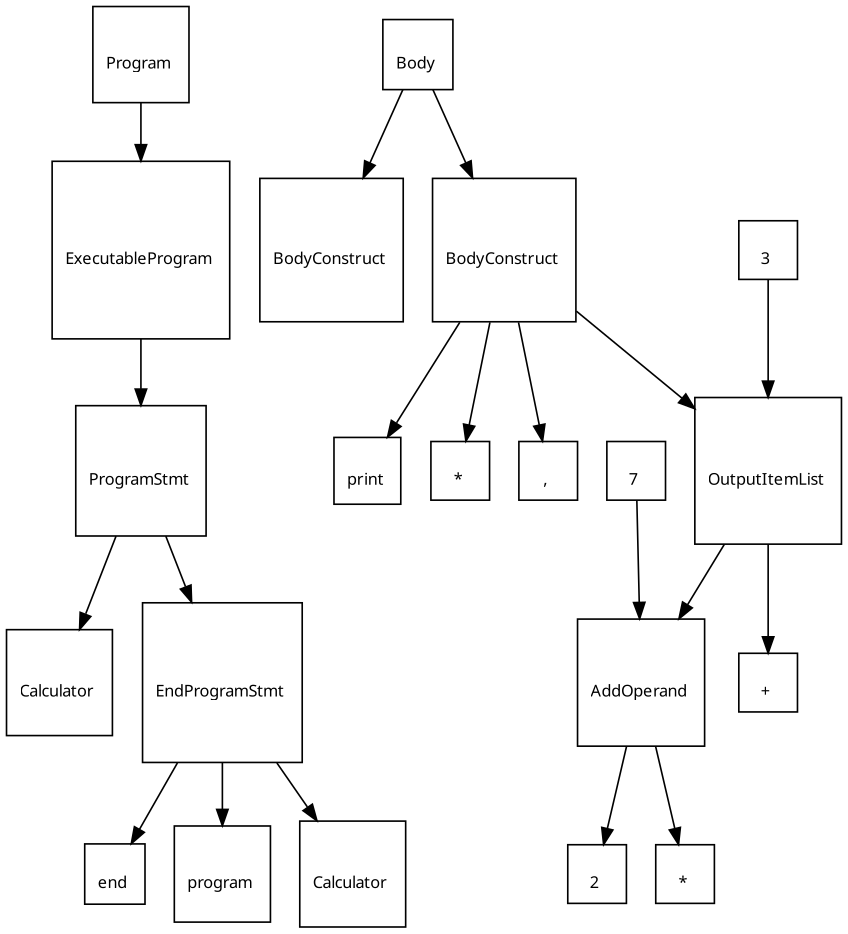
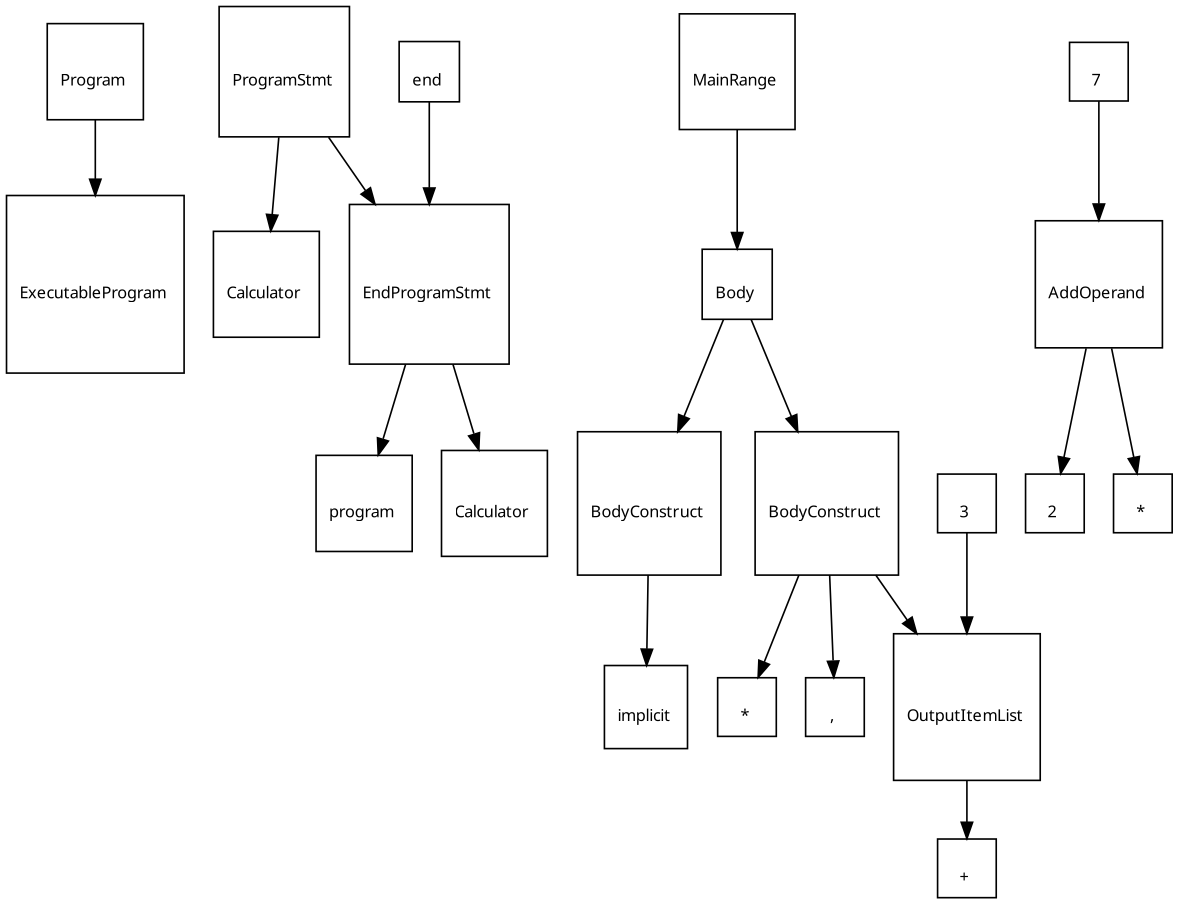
node "MainRange": added
edge "ExecutableProgram" -> "ProgramStmt": removed
node "print": removed
edge "OutputItemList" -> "AddOperand": removed
node "implicit": added
edge "EndProgramStmt" -> "end": reversed
